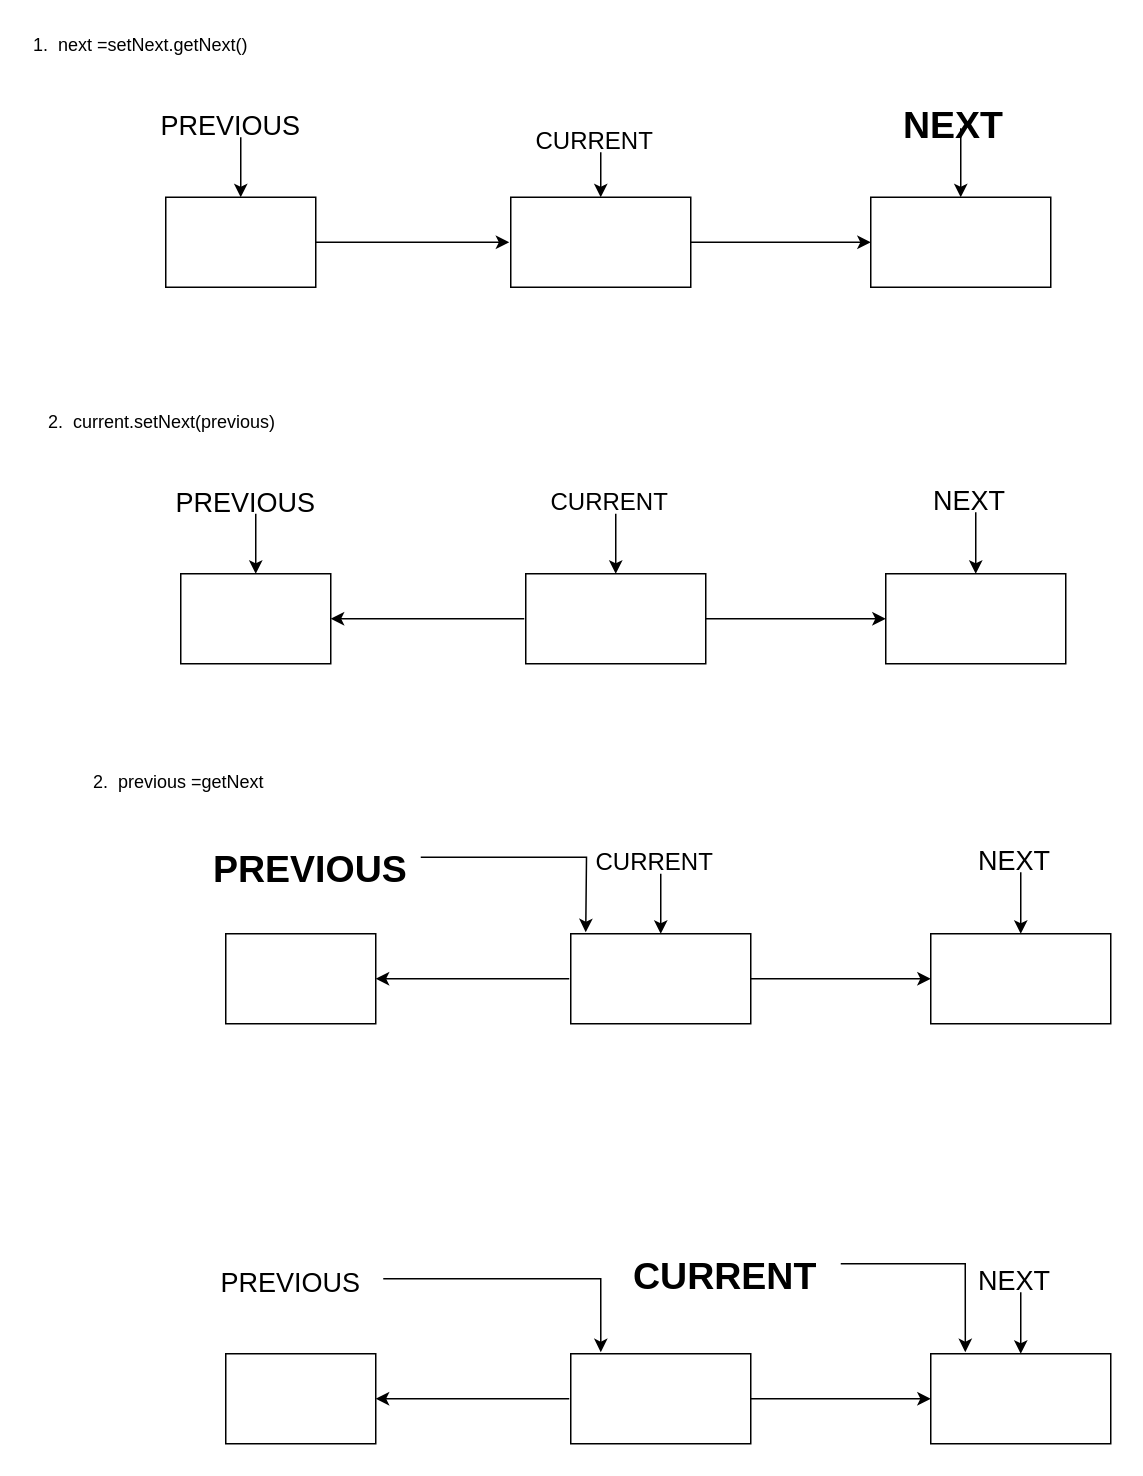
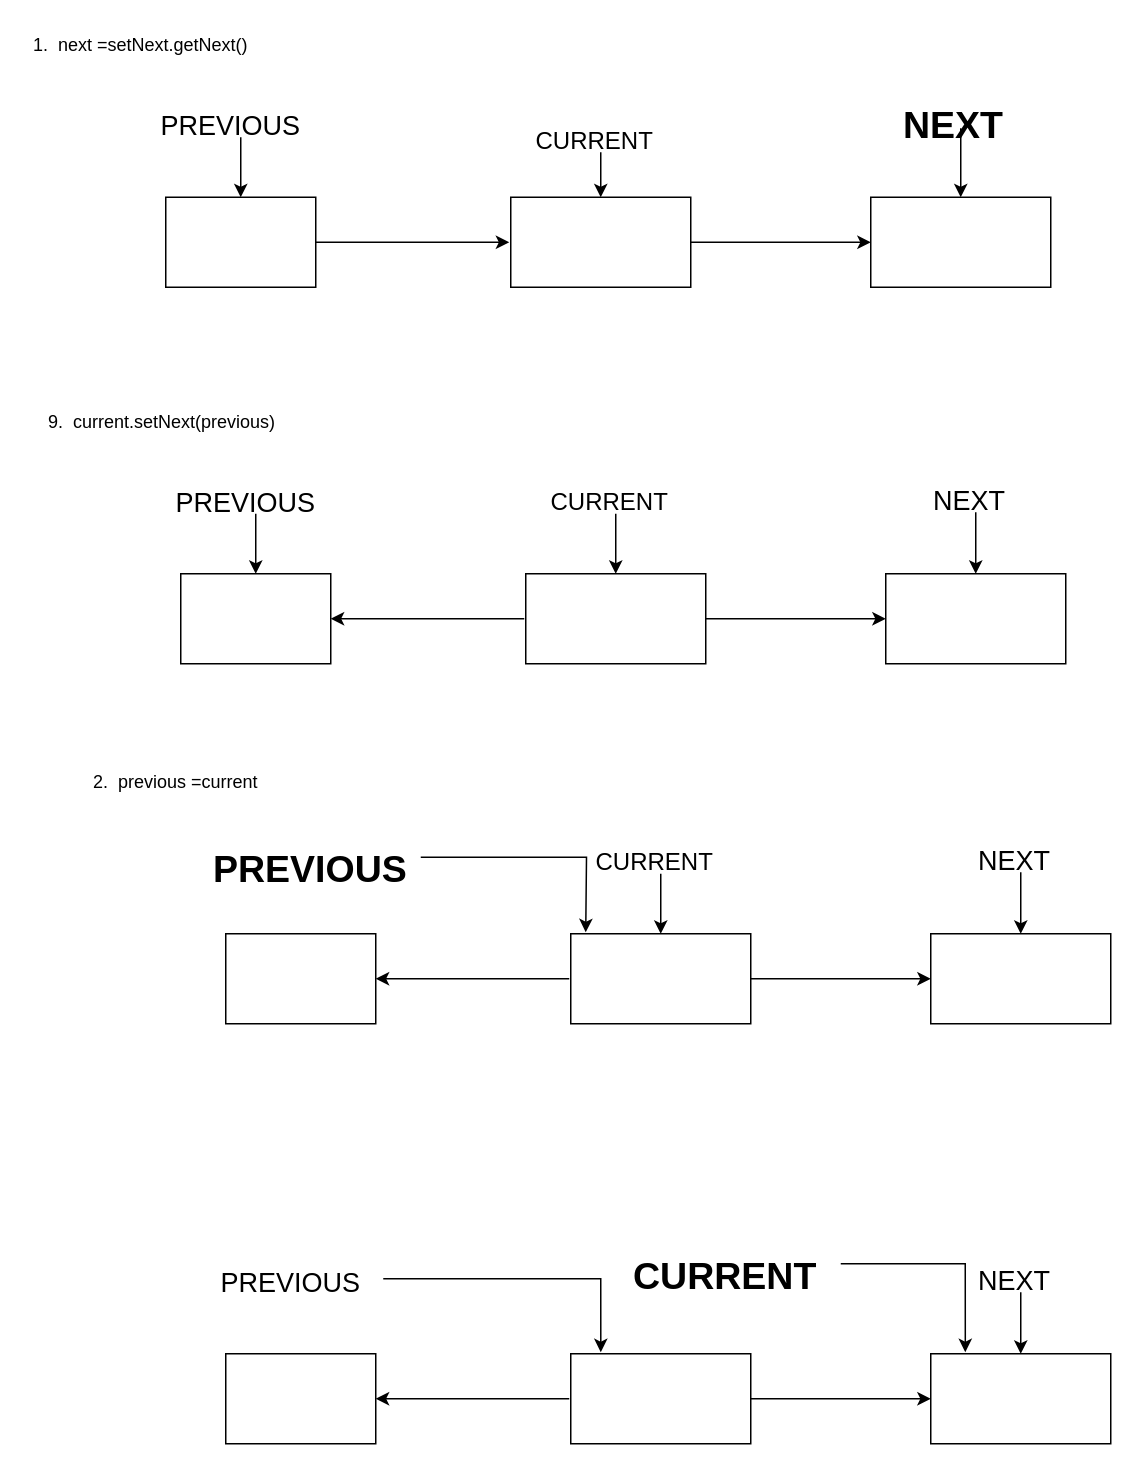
node "2. current.setNext(previous)": label "2. current.setNext(previous)" -> "9. current.setNext(previous)"
node "2. previous =getNext": label "2. previous =getNext" -> "2. previous =current"
